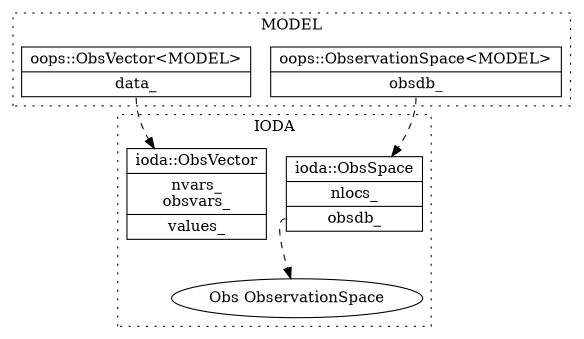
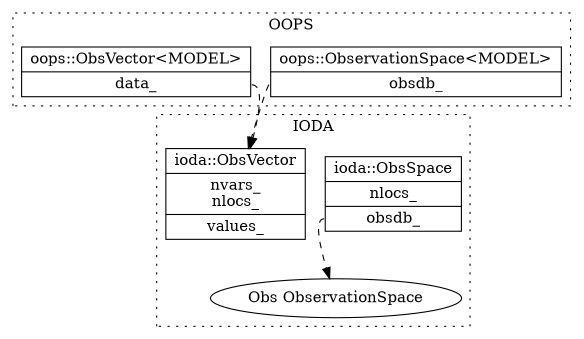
cluster "MODEL": label "MODEL" -> "OOPS"
edge "oops::ObservationSpace<MODEL>" -> "ioda::ObsSpace": now "oops::ObservationSpace<MODEL>" -> "ioda::ObsVector"
node "ioda::ObsVector": text "obsvars_" -> "nlocs_"
